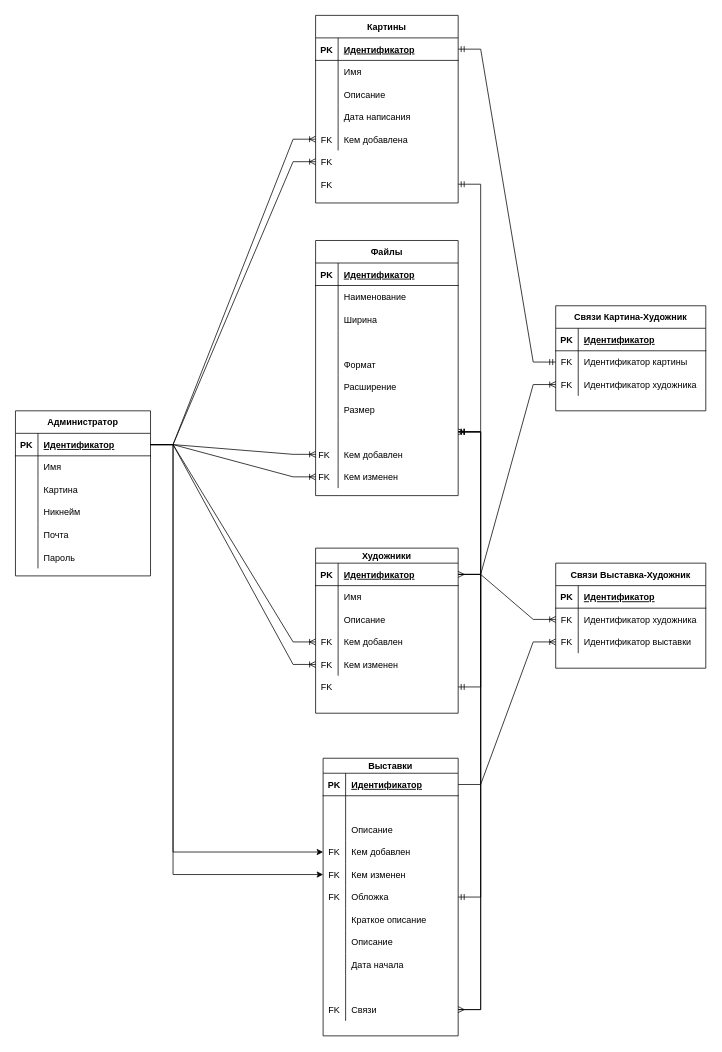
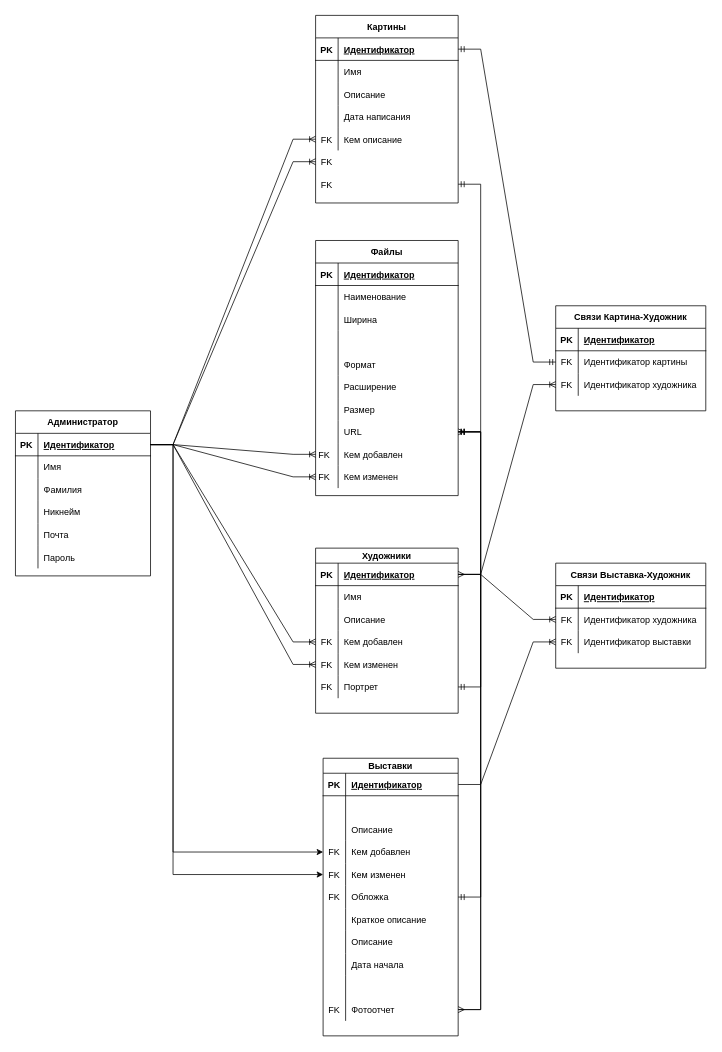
node "Кем добавлена": label "Кем добавлена" -> "Кем описание"
node "URL": added
node "Картина": label "Картина" -> "Фамилия"
node "Портрет": added
node "Связи": label "Связи" -> "Фотоотчет"
